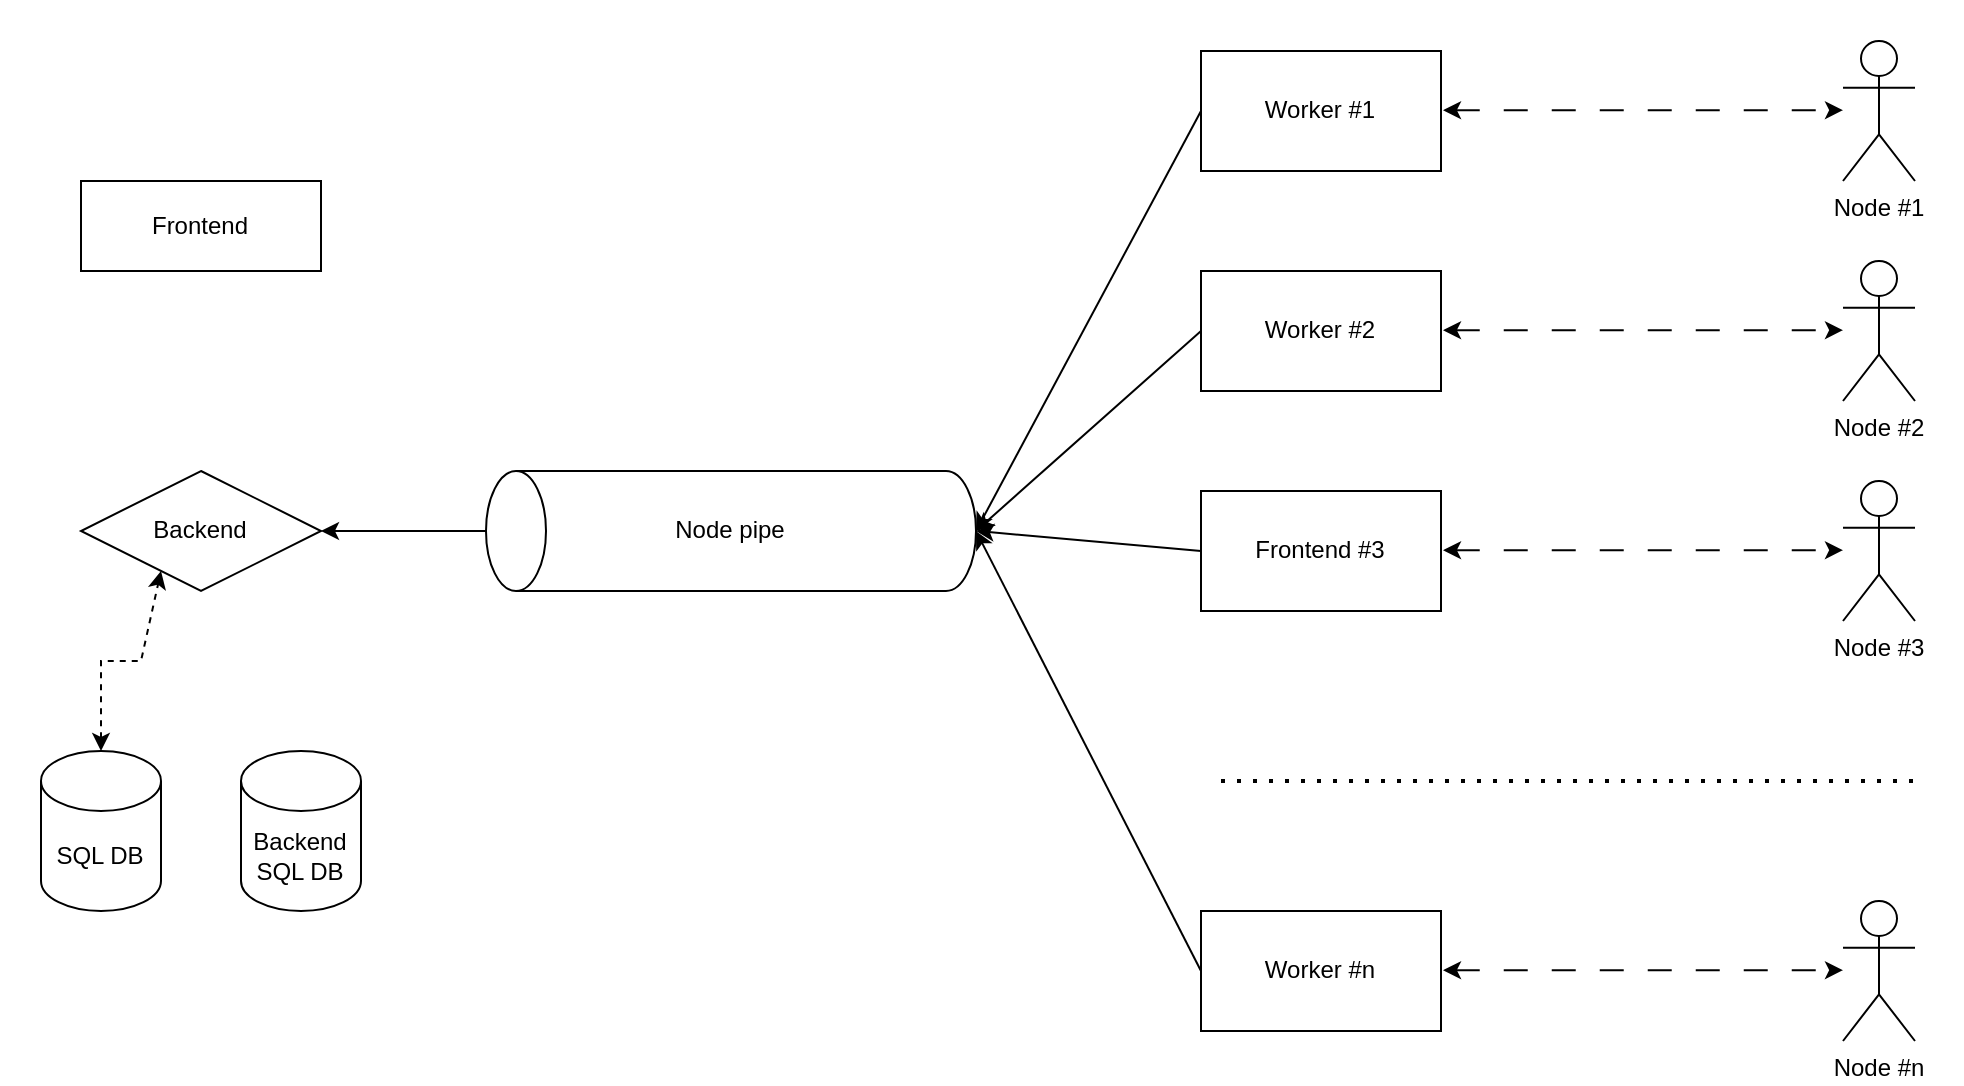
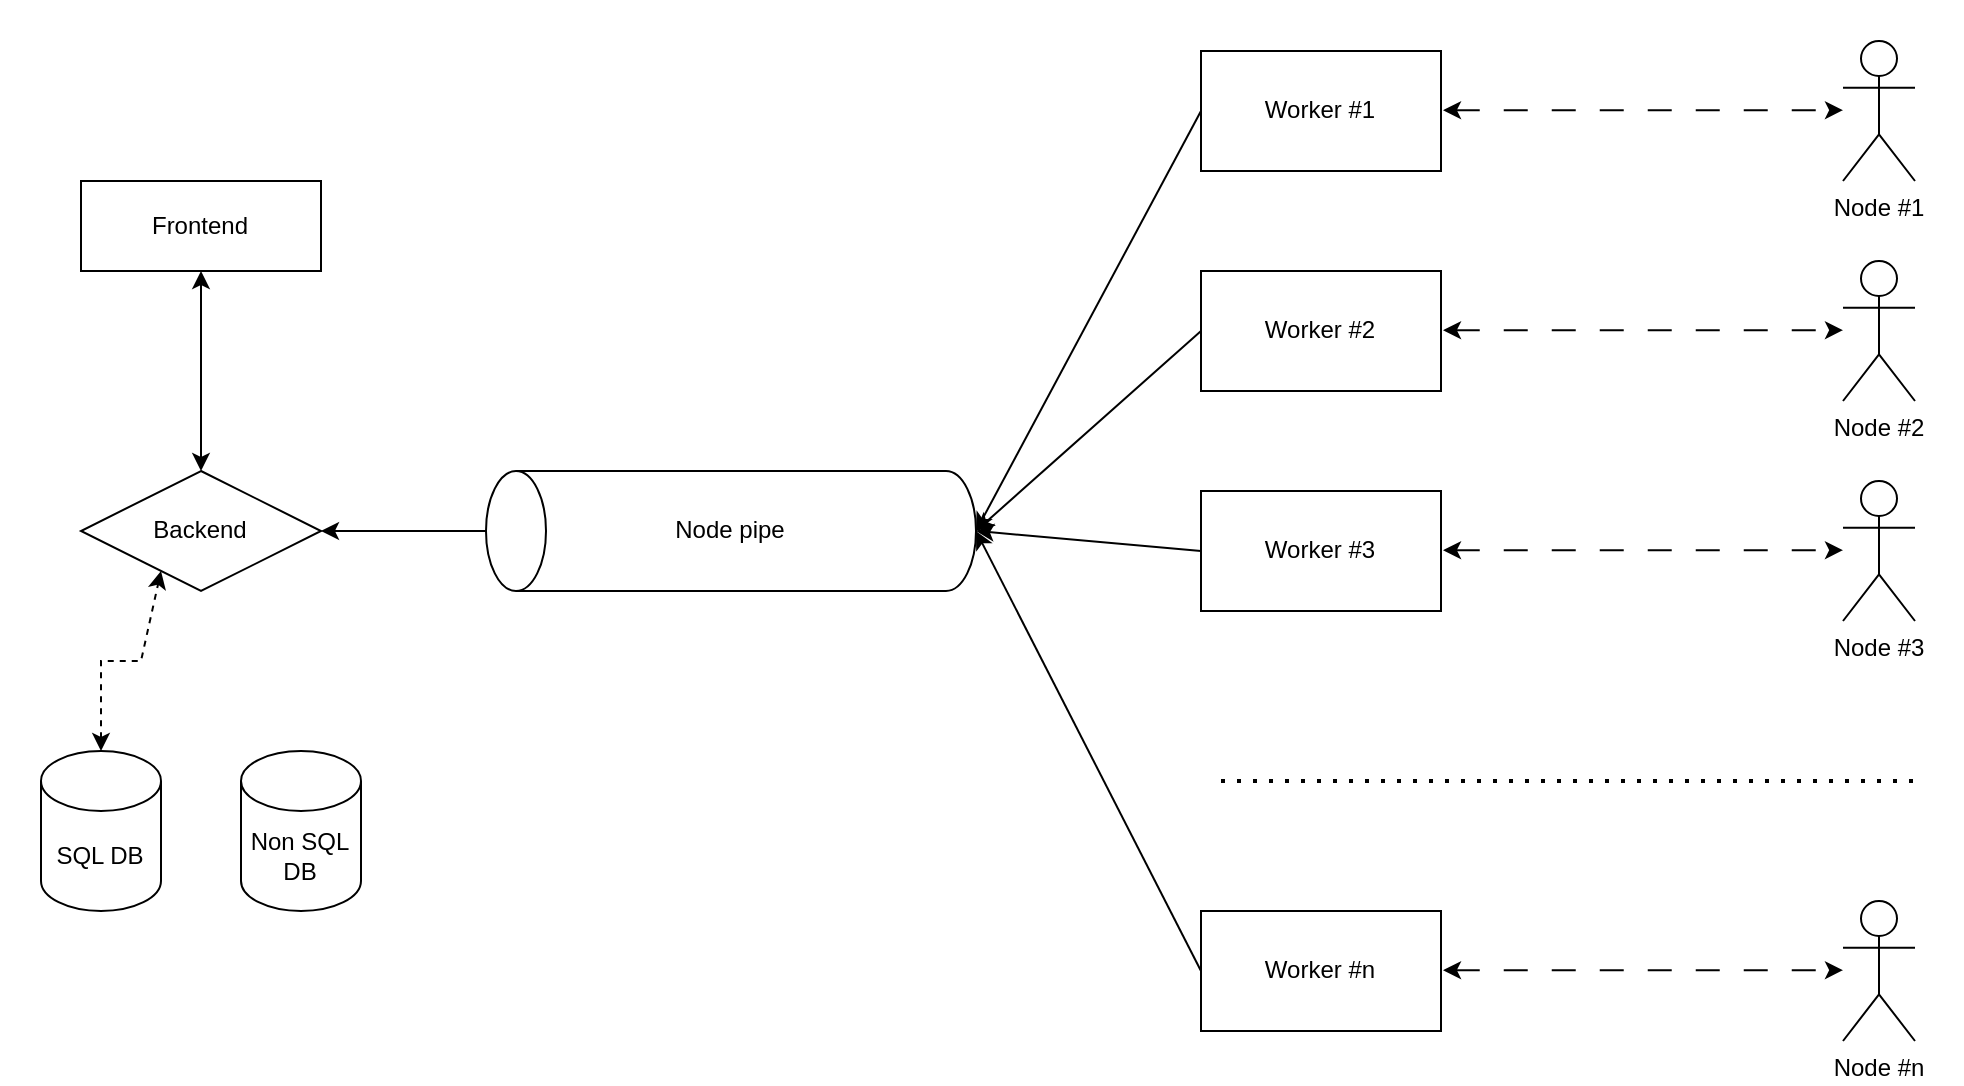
edge "Frontend" -- "Backend": added
node "Frontend #3": label "Frontend #3" -> "Worker #3"
node "Backend SQL DB": label "Backend SQL DB" -> "Non SQL DB"
